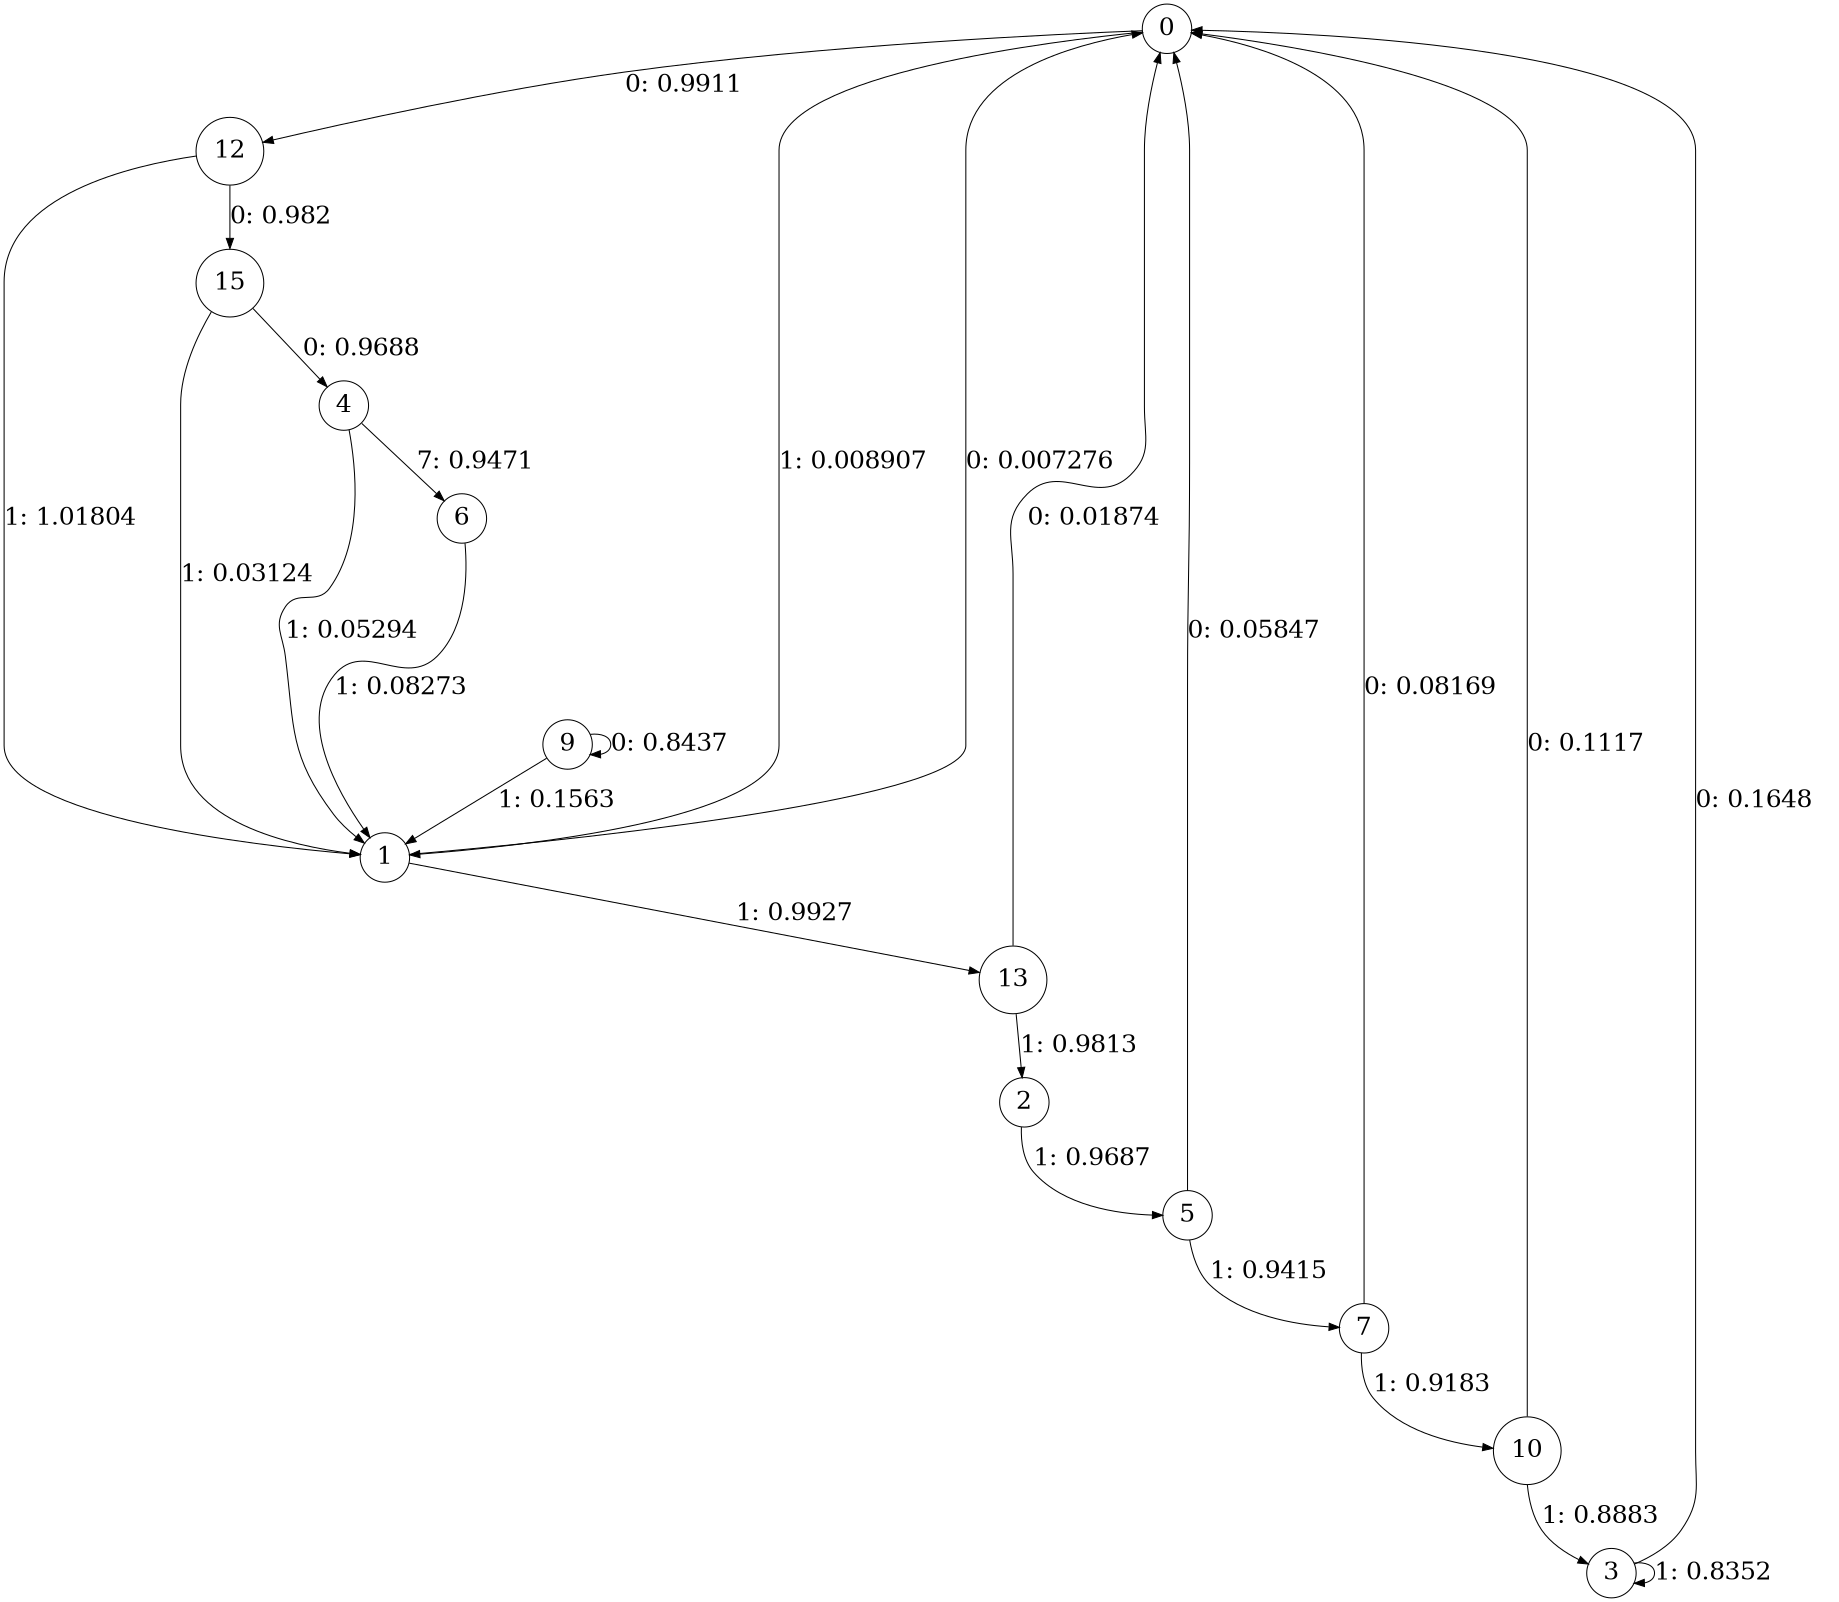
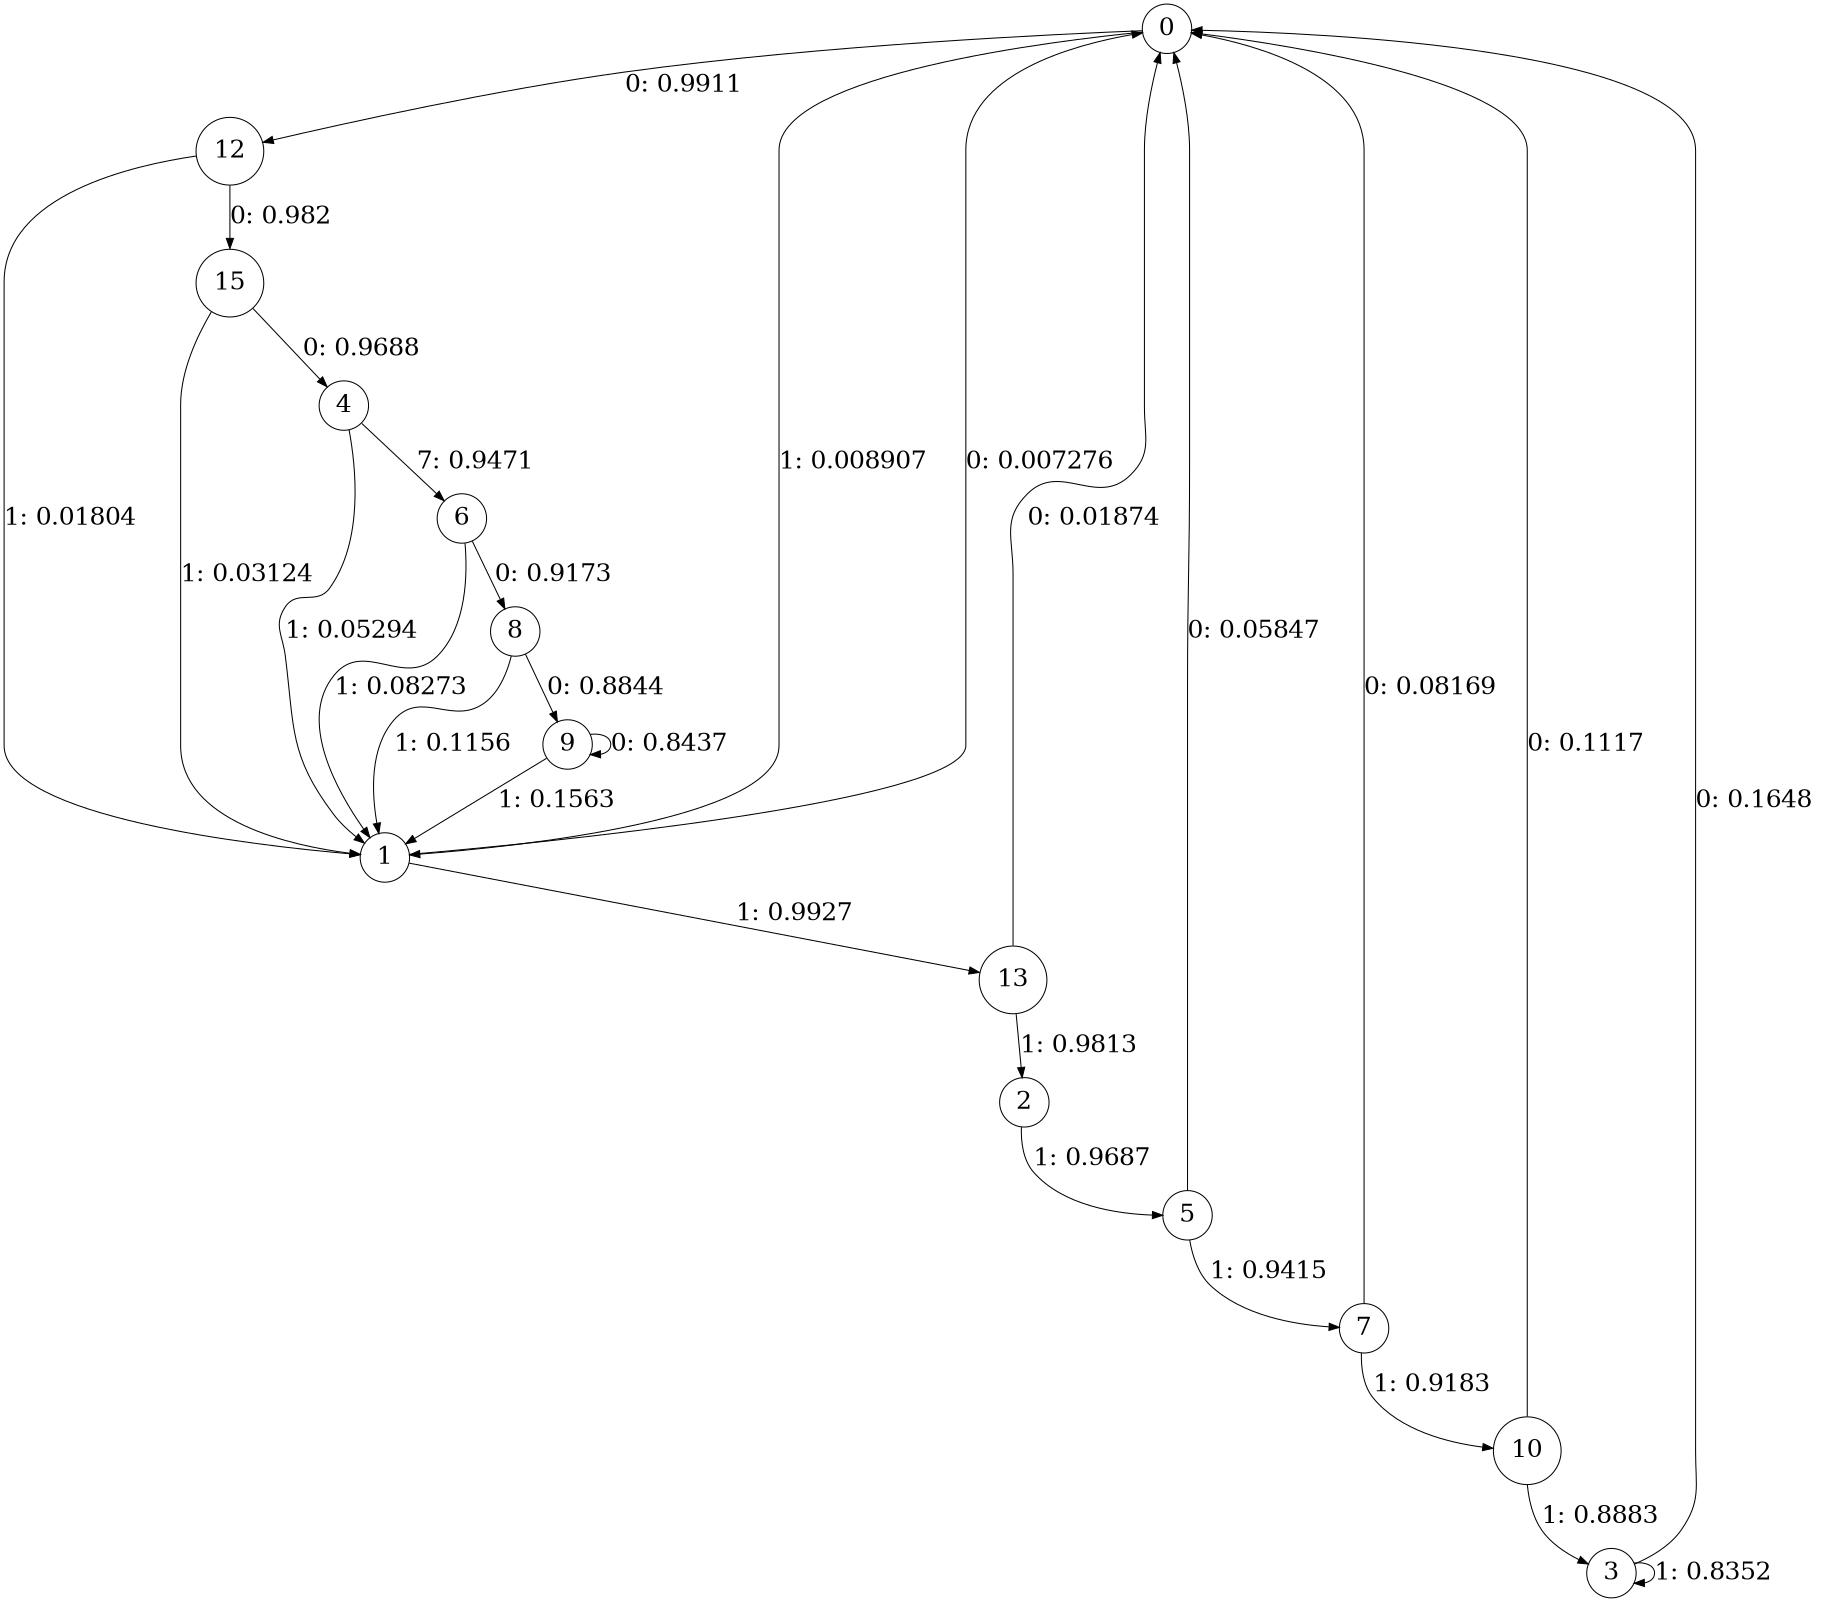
edge "12" -> "1": label "1: 1.01804  " -> "1: 0.01804  "
node "8": added
